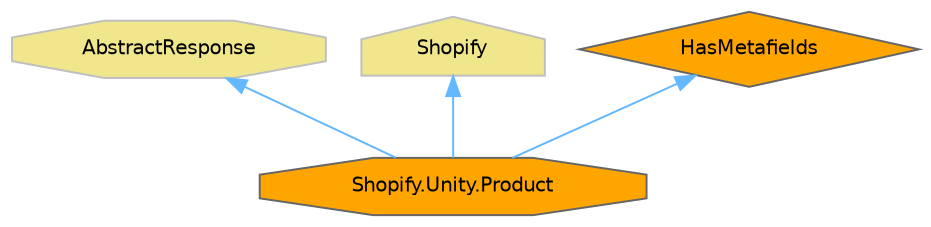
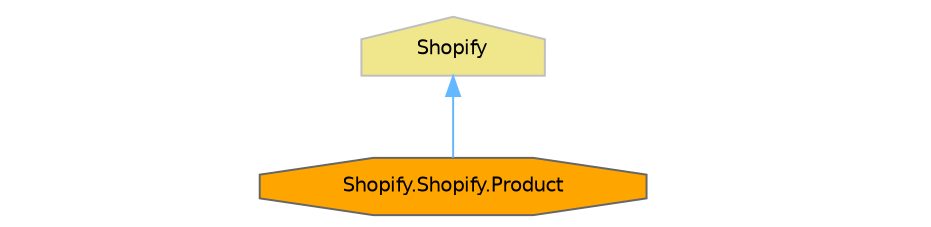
node "AbstractResponse": removed
node "HasMetafields": removed
node "Shopify.Unity.Product": label "Shopify.Unity.Product" -> "Shopify.Shopify.Product"
